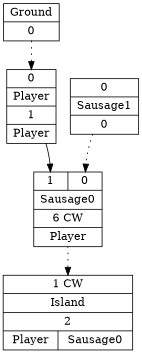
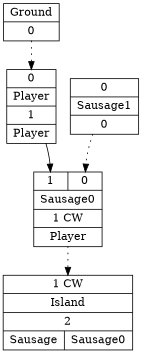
node "1": text "6 CW" -> "1 CW"
node "1 CW": text "Player" -> "Sausage"
